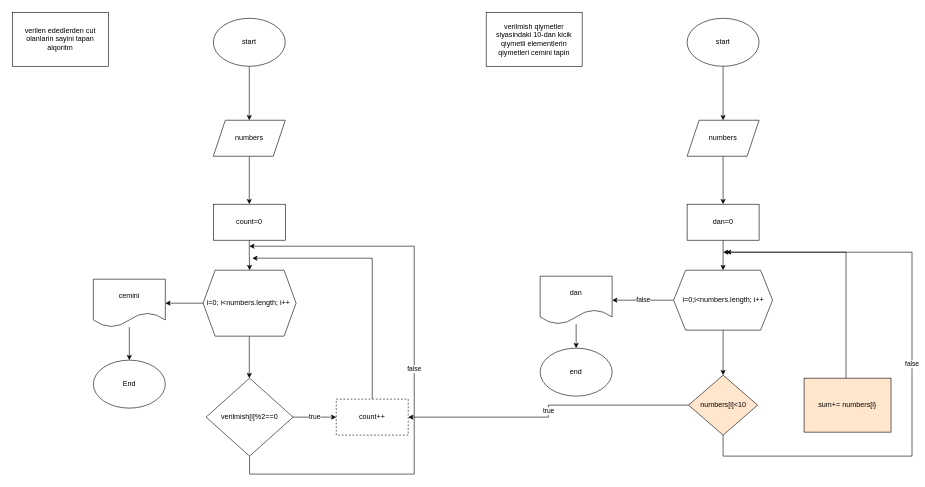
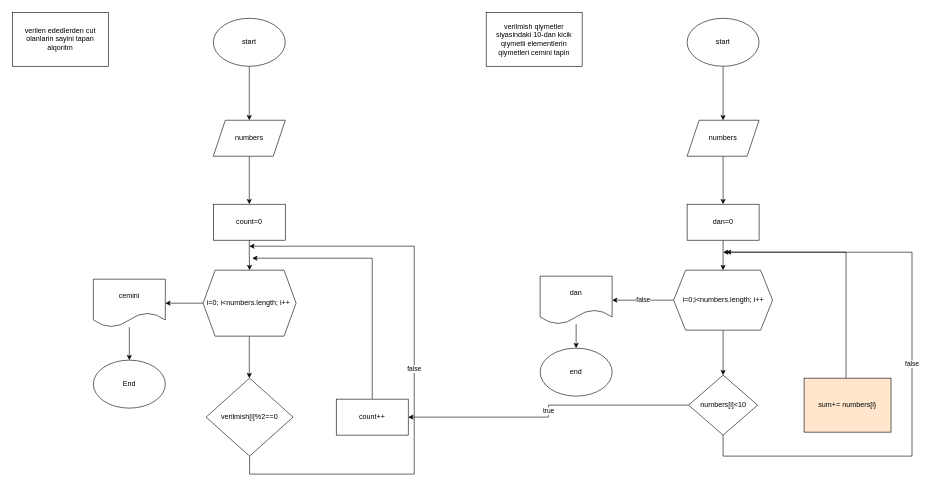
node "numbers[i]<10": fillcolor #ffe6cc -> #ffffff
edge "verilmish[i]%2==0" -> "count++": removed, label "true"
node "count++": style dashed -> solid
